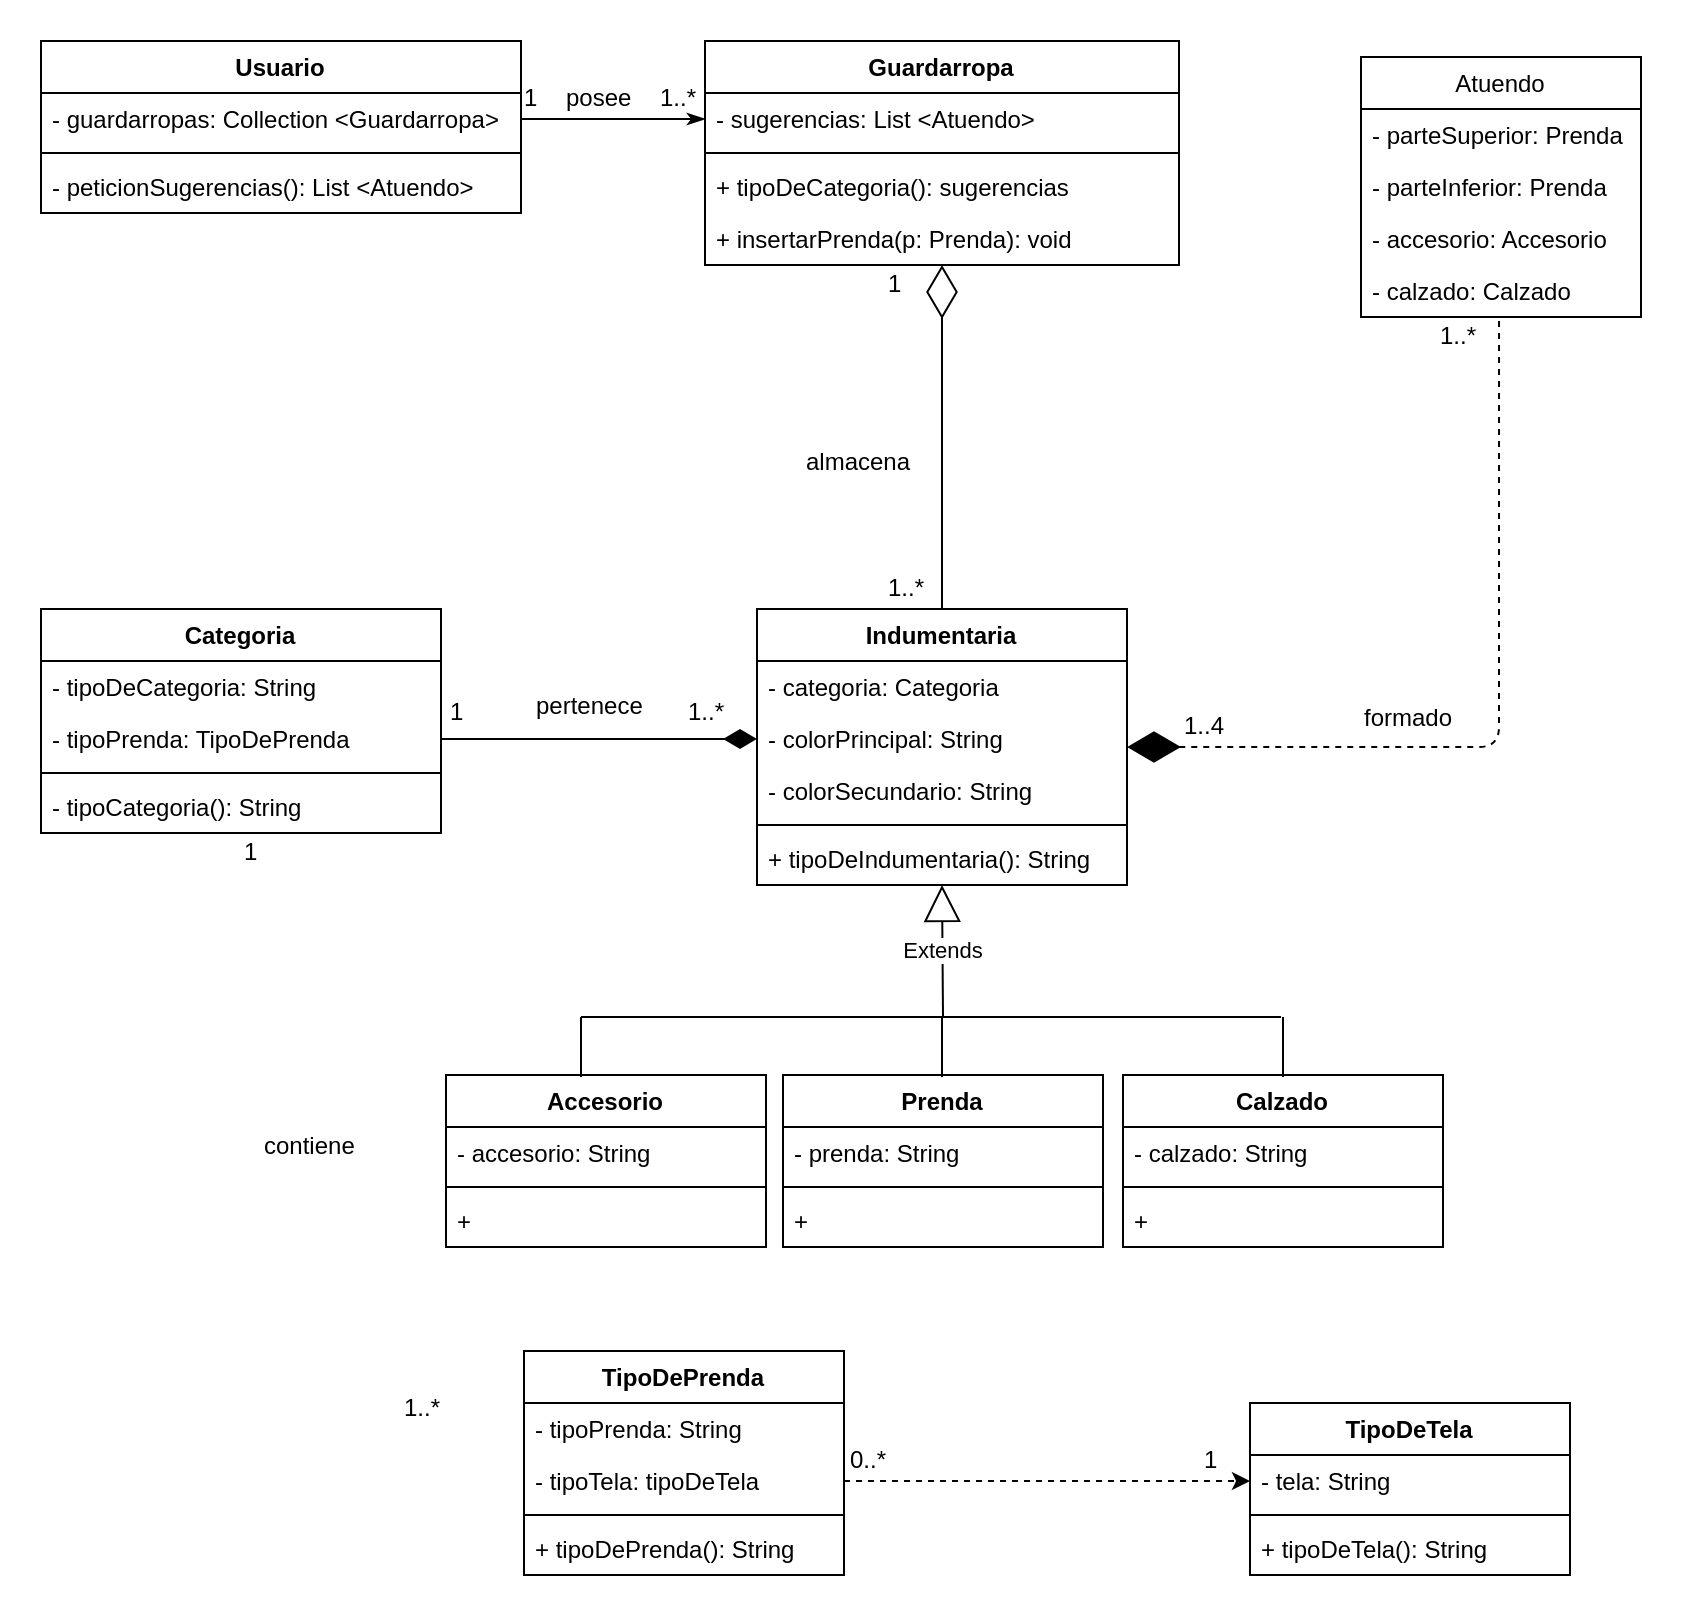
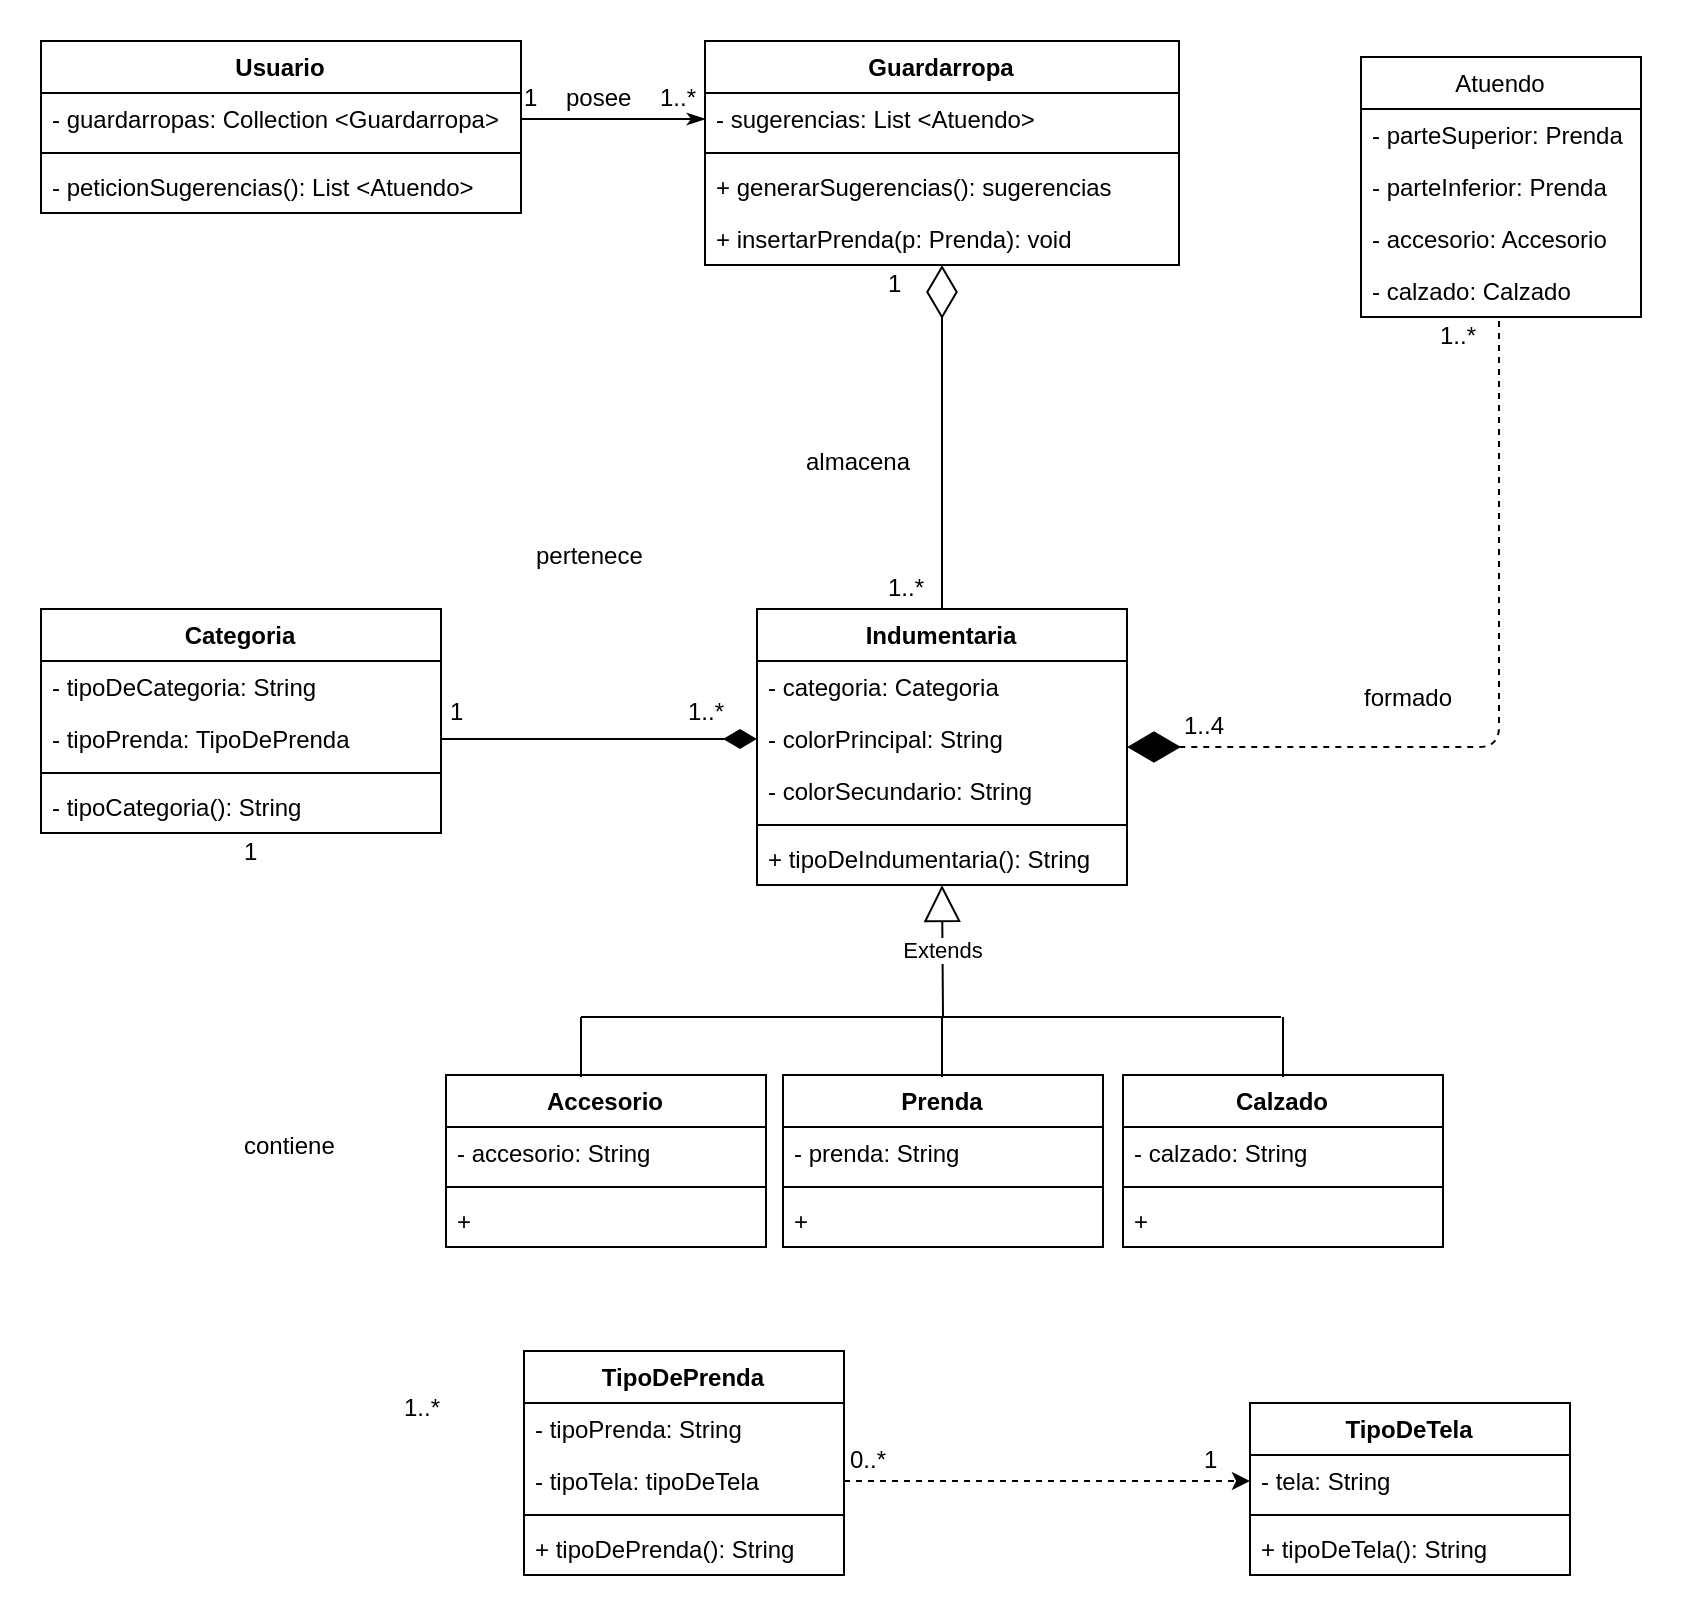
node "+ tipoDeCategoria(): sugerencias": label "+ tipoDeCategoria(): sugerencias" -> "+ generarSugerencias(): sugerencias"
node "pertenece": moved (603, 707) -> (603, 557)
node "formado": moved (1421, 719) -> (1421, 699)
node "contiene": moved (321, 1147) -> (301, 1147)
